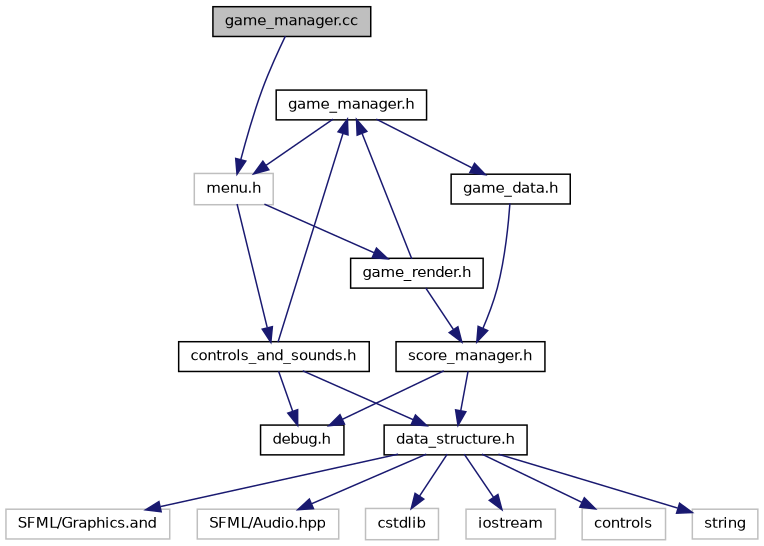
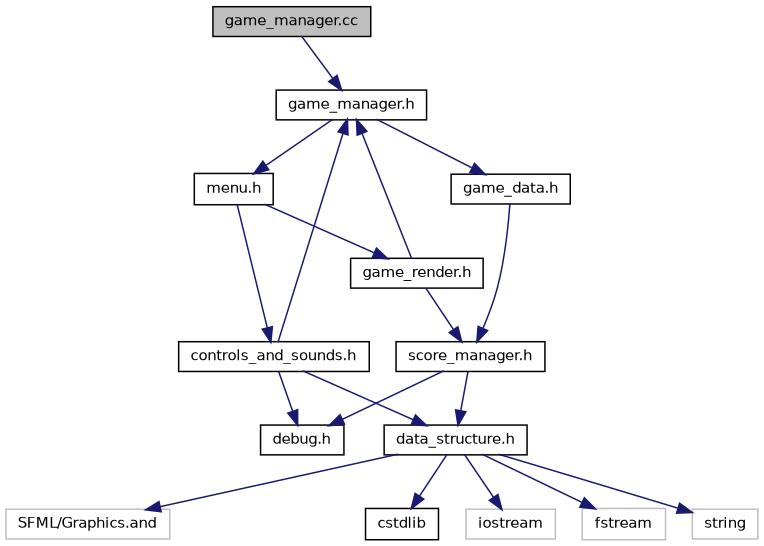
edge "game_manager.cc" -> "menu.h": now "game_manager.cc" -> "game_manager.h"
node "menu.h": color grey75 -> black
node "SFML/Audio.hpp": removed
node "cstdlib": color grey75 -> black
node "controls": label "controls" -> "fstream"
